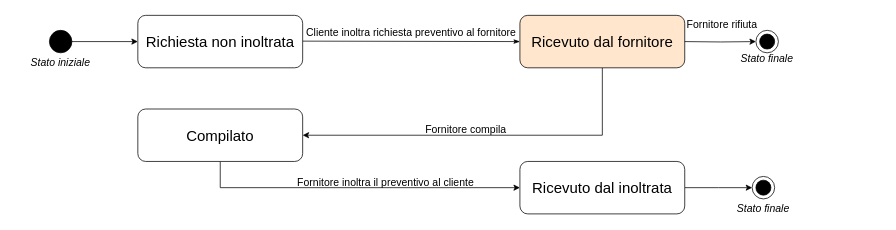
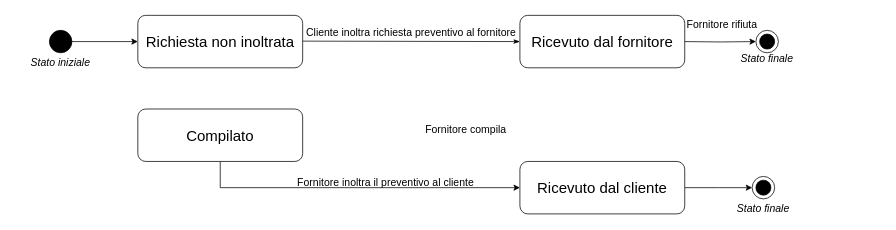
node "Ricevuto dal fornitore": fillcolor #ffe6cc -> #ffffff
edge "Ricevuto dal fornitore" -> "Compilato": removed
node "Ricevuto dal inoltrata": label "Ricevuto dal inoltrata" -> "Ricevuto dal cliente"
